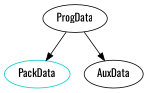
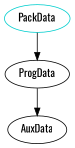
edge "ProgData" -> "PackData": reversed
